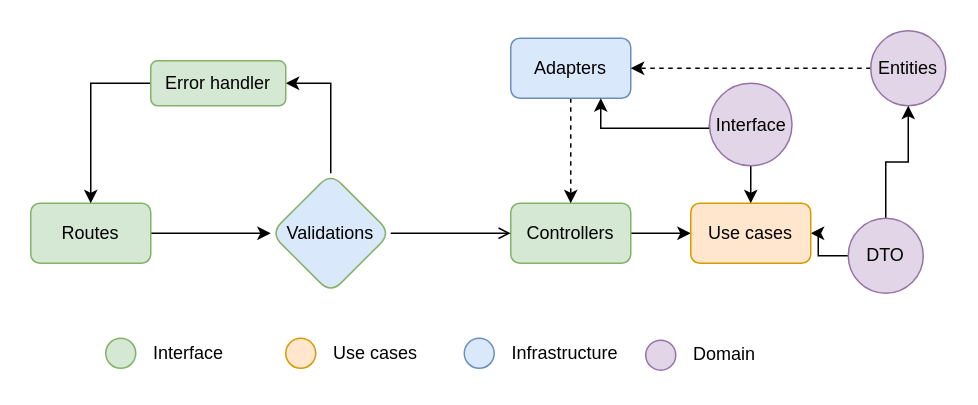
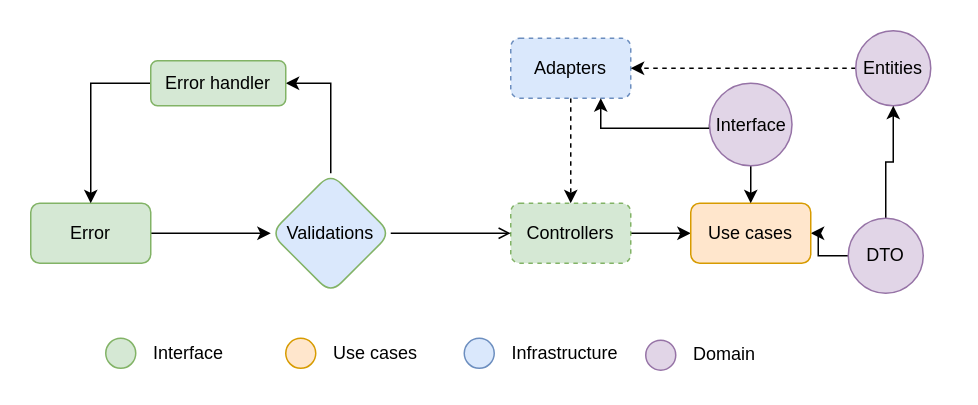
node "Adapters": style solid -> dashed
node "Entities": moved (908, 68) -> (893, 68)
node "Routes": label "Routes" -> "Error"
node "Controllers": style solid -> dashed
